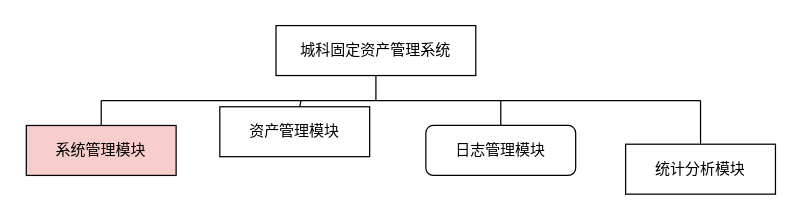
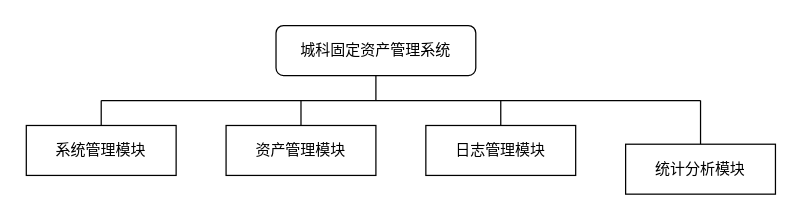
node "城科固定资产管理系统": shape rectangle -> rounded rectangle
node "资产管理模块": moved (294, 132) -> (301, 151)
node "系统管理模块": fillcolor #f8cecc -> #ffffff
node "日志管理模块": shape rounded rectangle -> rectangle
